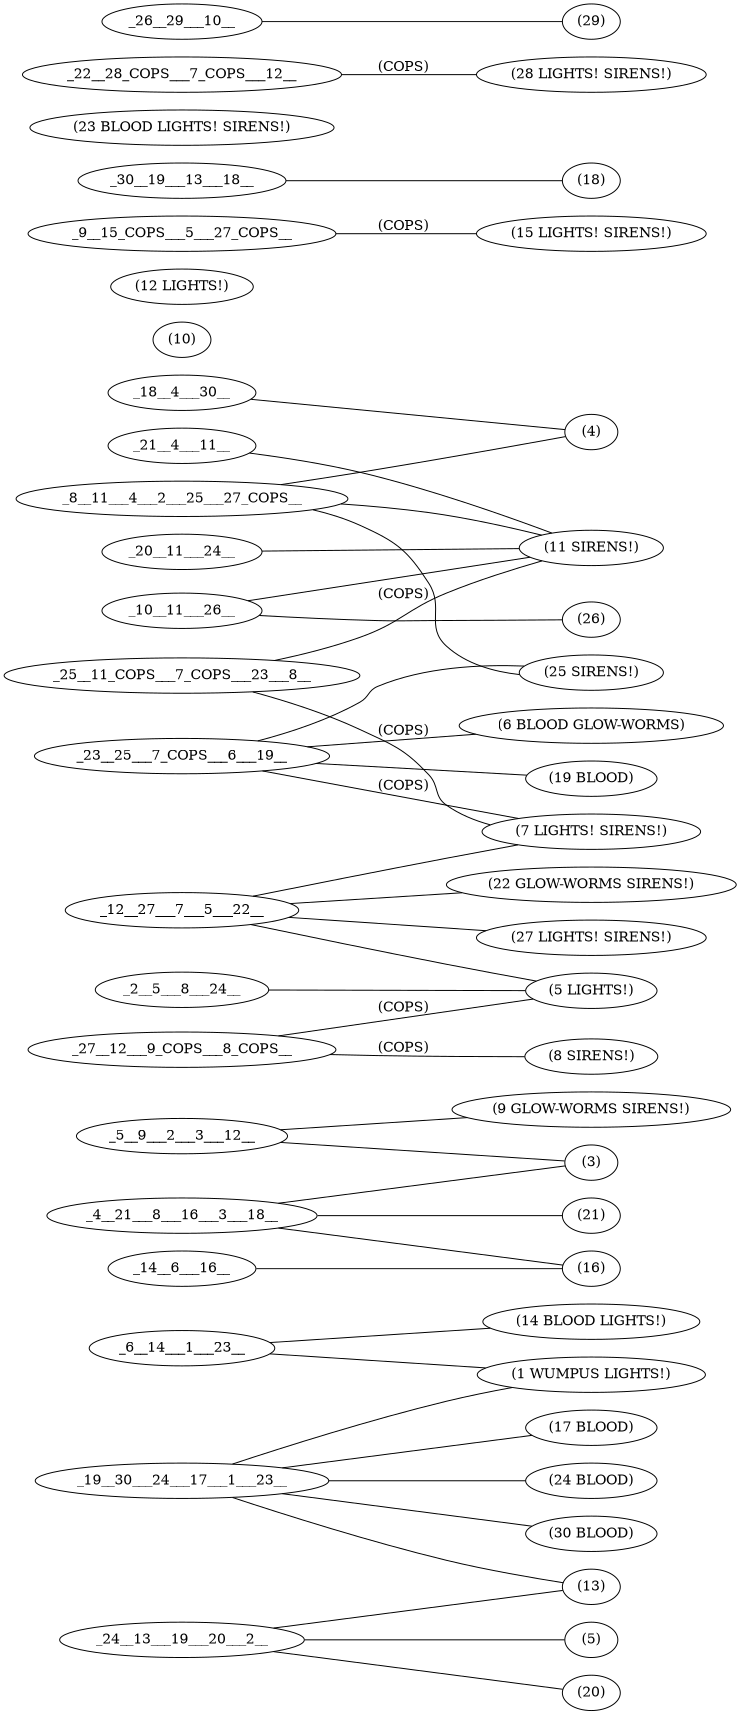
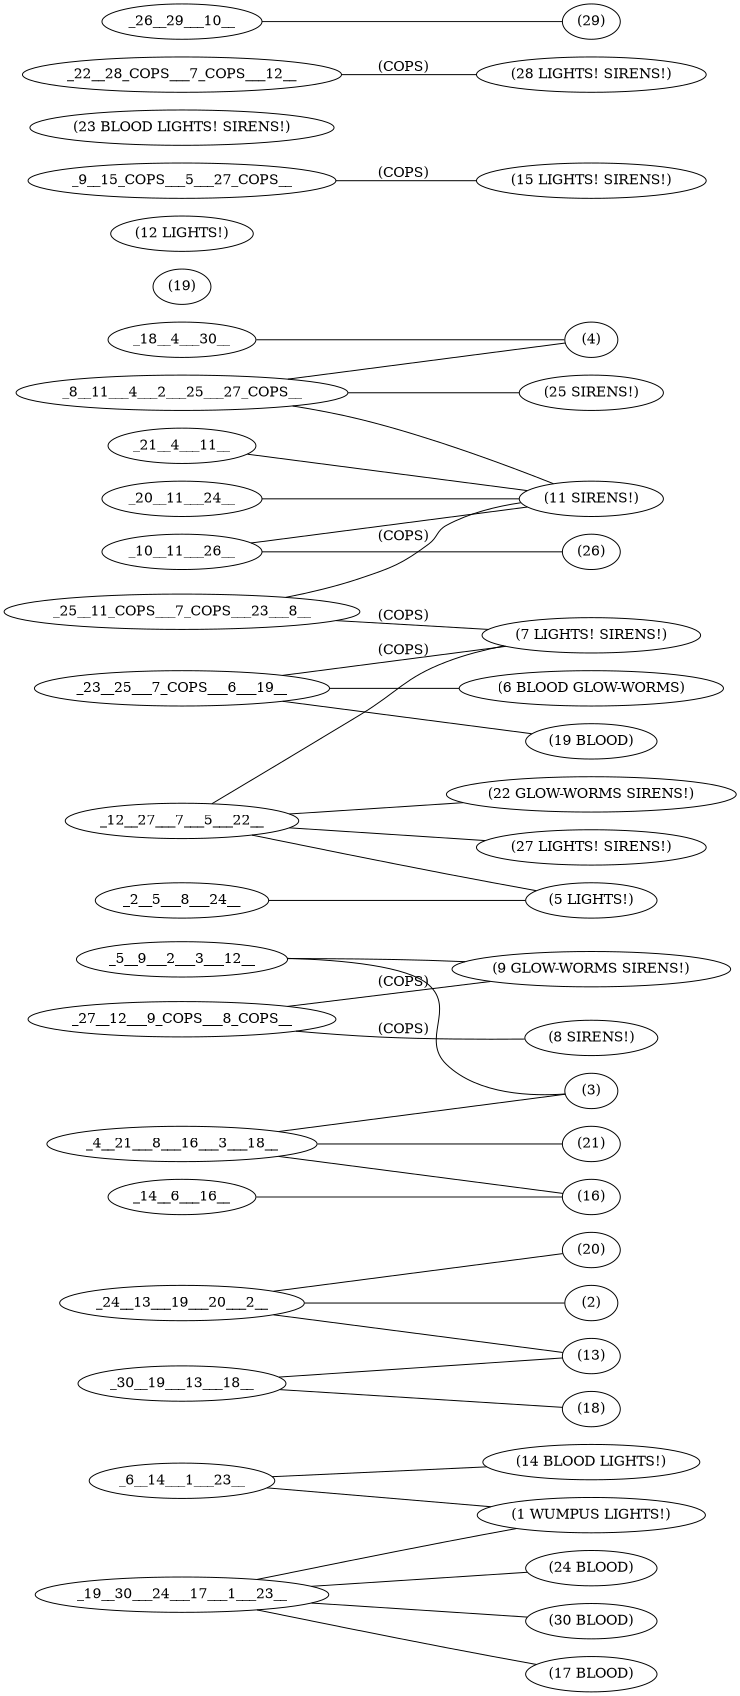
node "(10)": label "(10)" -> "(19)"
edge "(25 SIRENS!)" -- "_23__25___7_COPS___6___19__": removed
edge "(5 LIGHTS!)" -- "_27__12___9_COPS___8_COPS__": now "(9 GLOW-WORMS SIRENS!)" -- "_27__12___9_COPS___8_COPS__"
edge "_19__30___24___17___1___23__" -- "(13)": now "_30__19___13___18__" -- "(13)"
node "(5)": label "(5)" -> "(2)"
